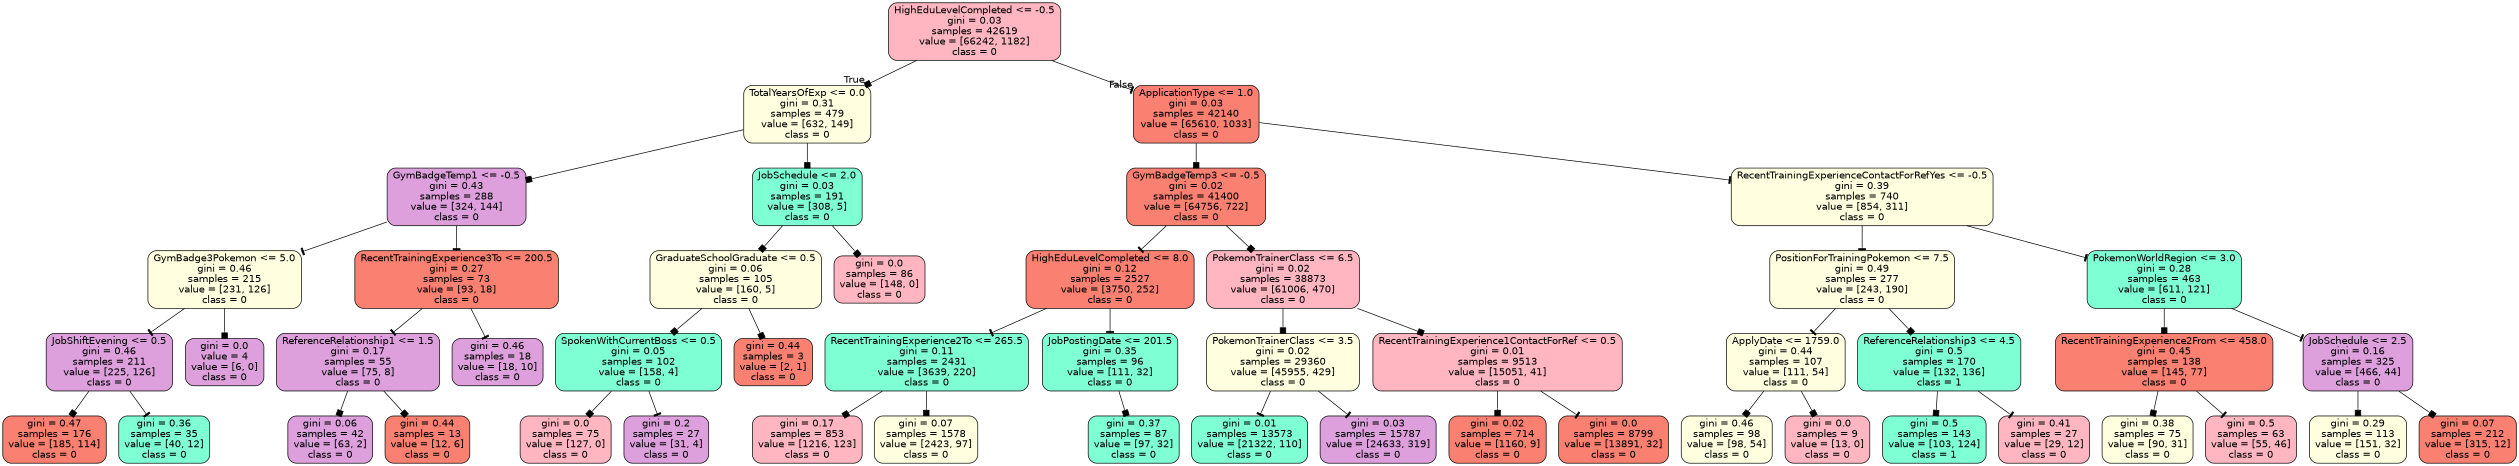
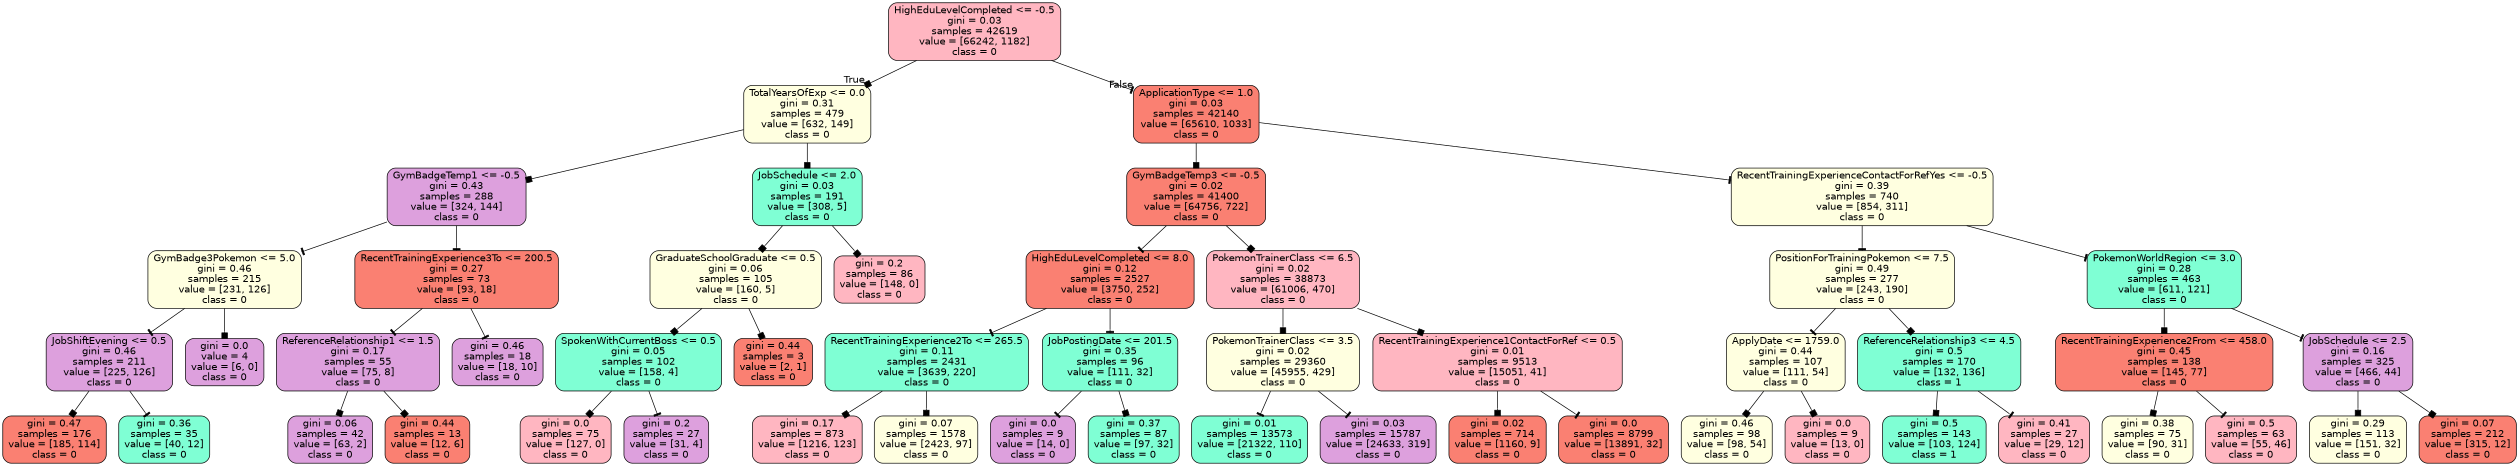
node "gini = 0.0 samples = 86 value = [148, 0] class = 0": label "gini = 0.0 samples = 86 value = [148, 0] class = 0" -> "gini = 0.2 samples = 86 value = [148, 0] class = 0"
node "gini = 0.17 samples = 853 value = [1216, 123] class = 0": label "gini = 0.17 samples = 853 value = [1216, 123] class = 0" -> "gini = 0.17 samples = 873 value = [1216, 123] class = 0"
node "gini = 0.0 samples = 9 value = [14, 0] class = 0": added
